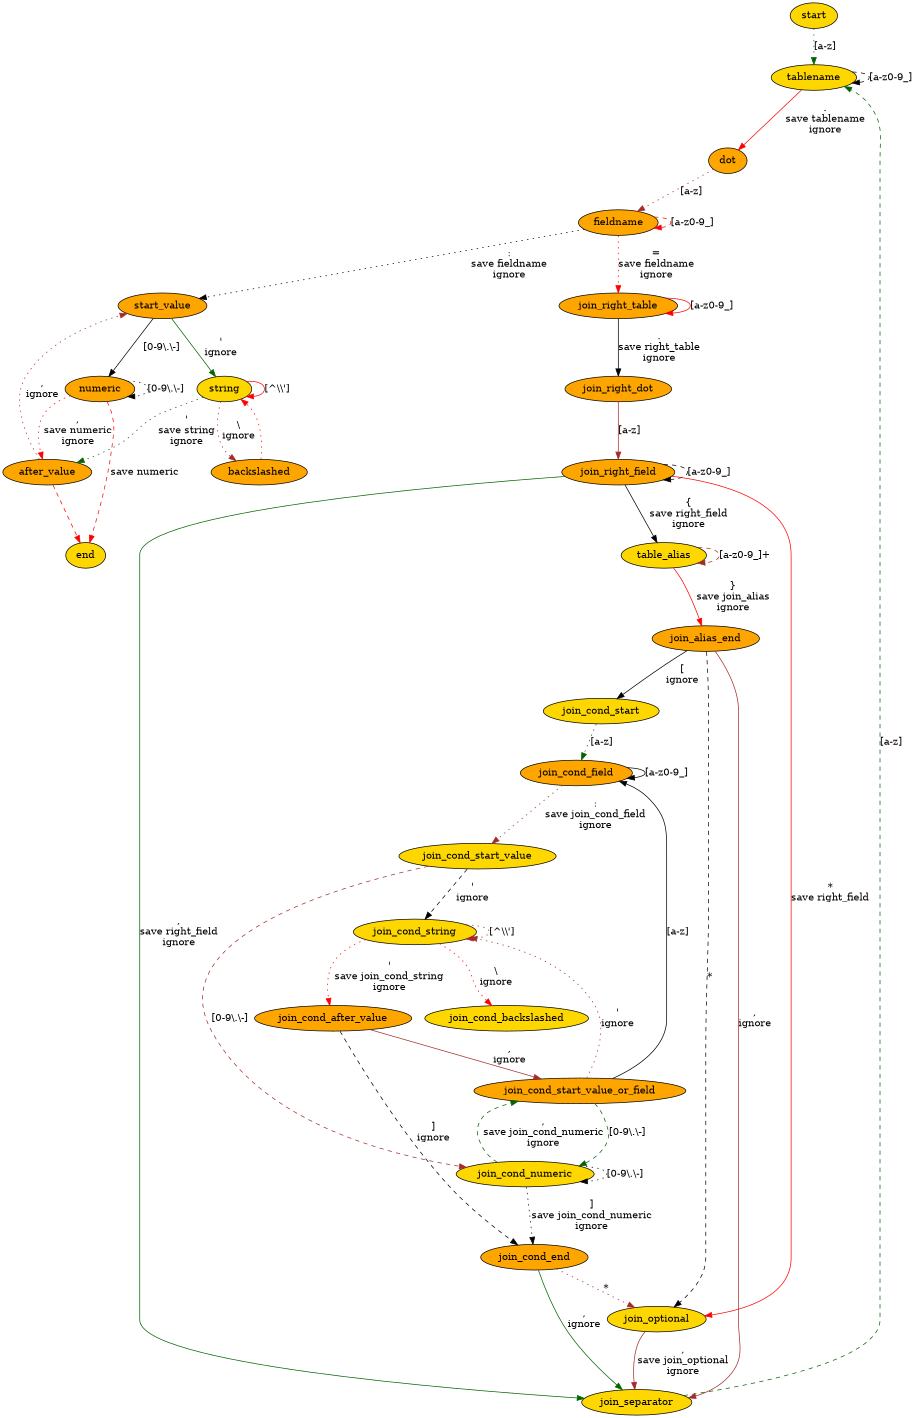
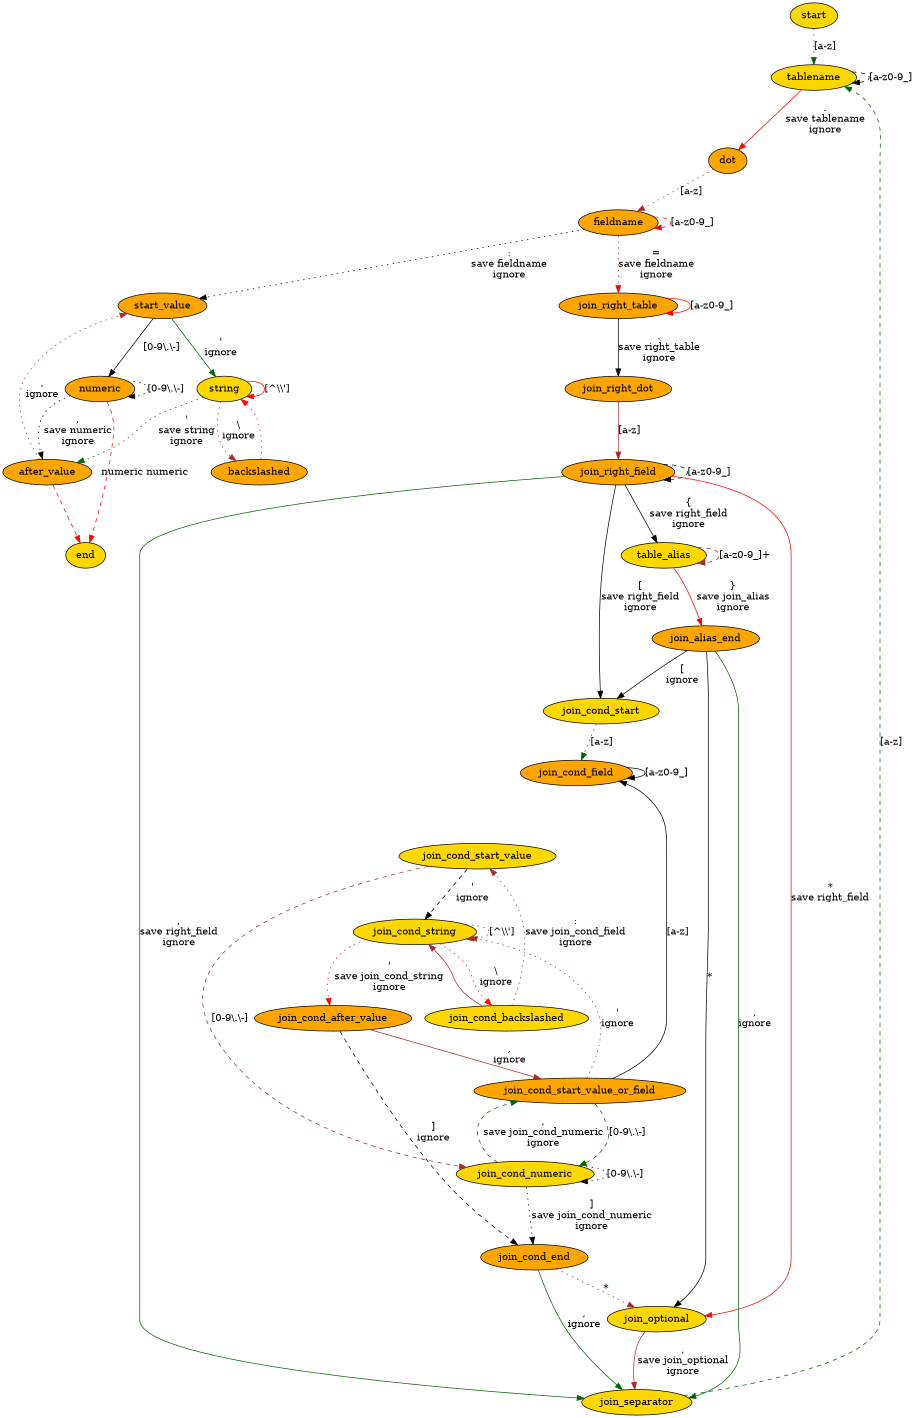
edge "numeric" -> "after_value": color red -> black
edge "numeric" -> "end": label "save numeric" -> "numeric numeric"
edge "join_right_field" -> "join_cond_start": added, label "[ save right_field ignore"
edge "join_cond_field" -> "join_cond_start_value": now "join_cond_backslashed" -> "join_cond_start_value"
edge "join_cond_backslashed" -> "join_cond_string": added
edge "join_alias_end" -> "join_optional": style dashed -> solid
edge "join_alias_end" -> "join_separator": color brown -> darkgreen
